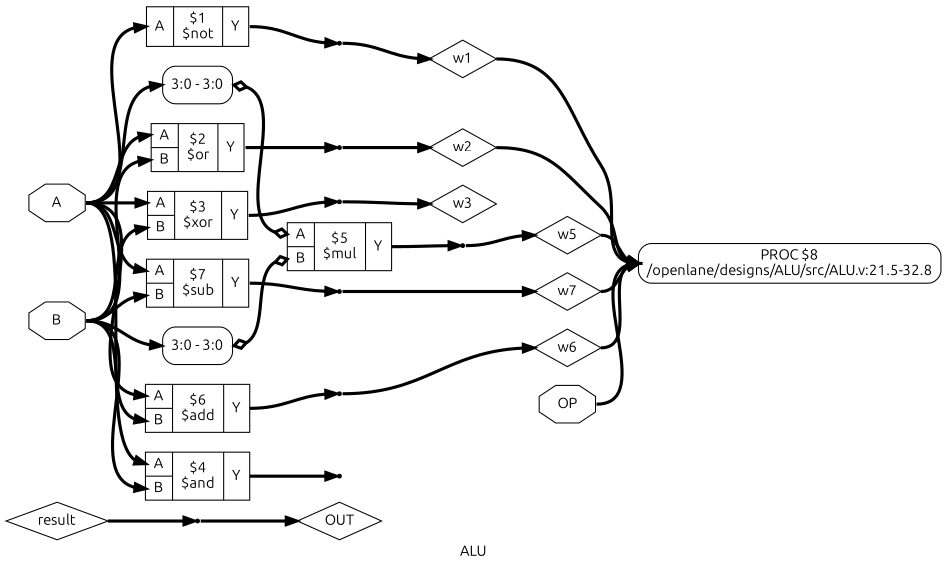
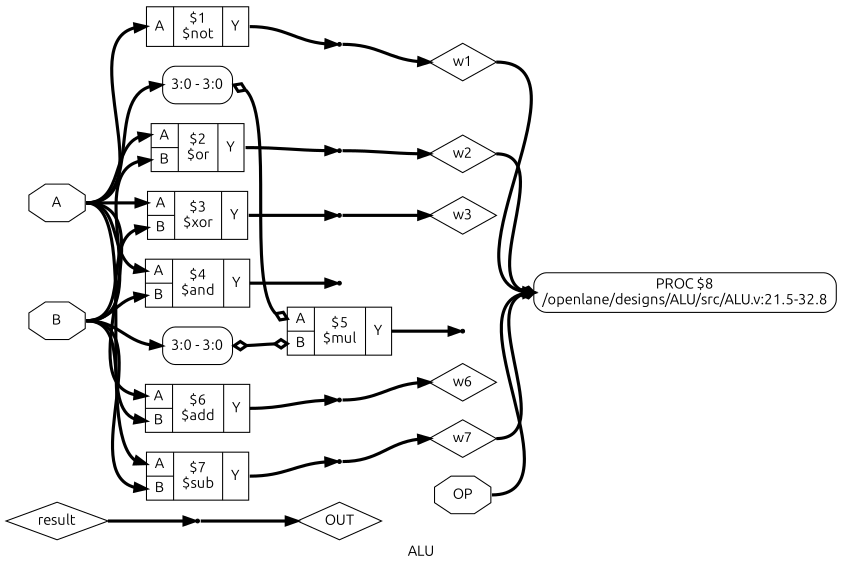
edge "w2" -> "PROC $8 /openlane/designs/ALU/src/ALU.v:21.5-32.8": arrowhead normal -> odiamond
node "w5": removed
edge "w7" -> "PROC $8 /openlane/designs/ALU/src/ALU.v:21.5-32.8": arrowhead normal -> odiamond
edge "w6" -> "PROC $8 /openlane/designs/ALU/src/ALU.v:21.5-32.8": removed
